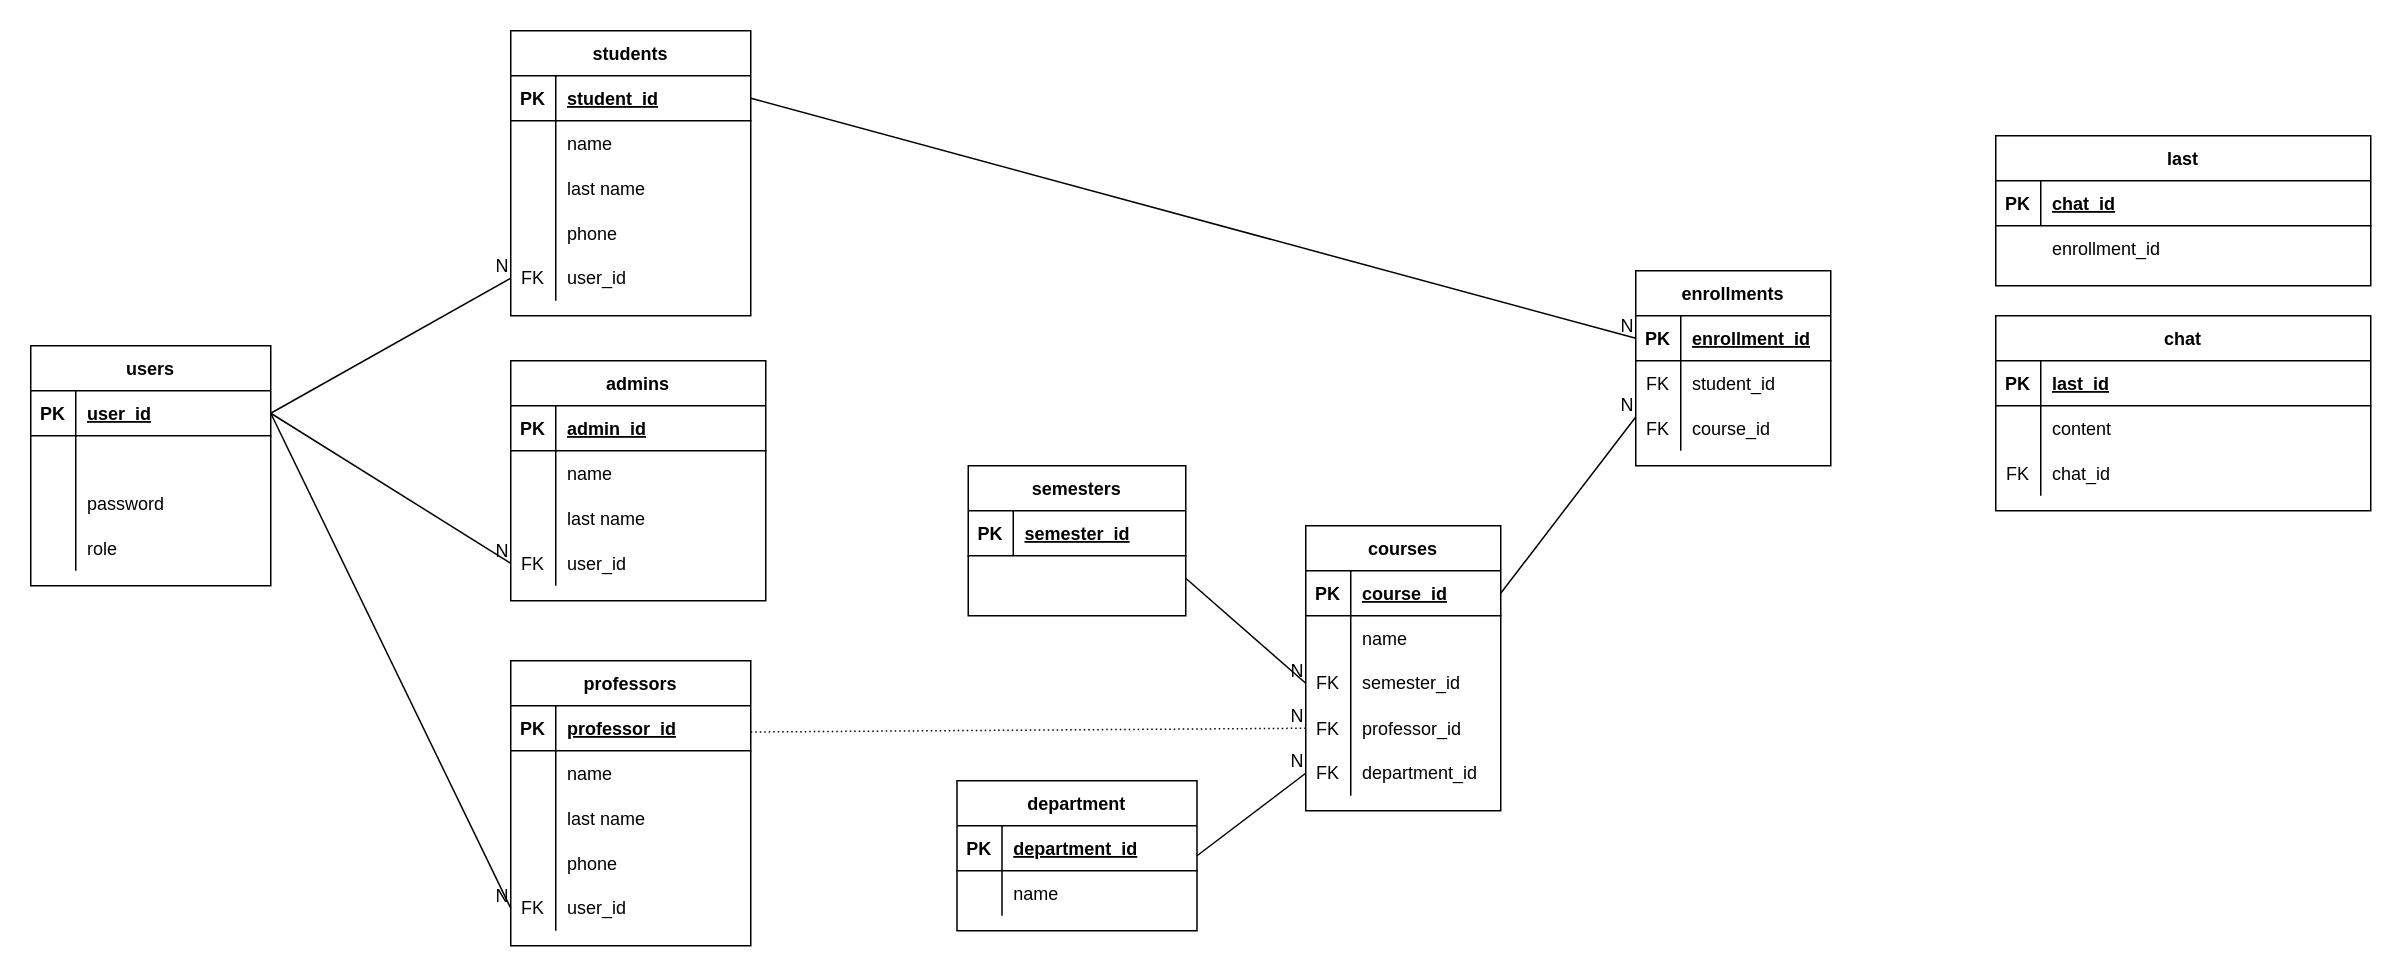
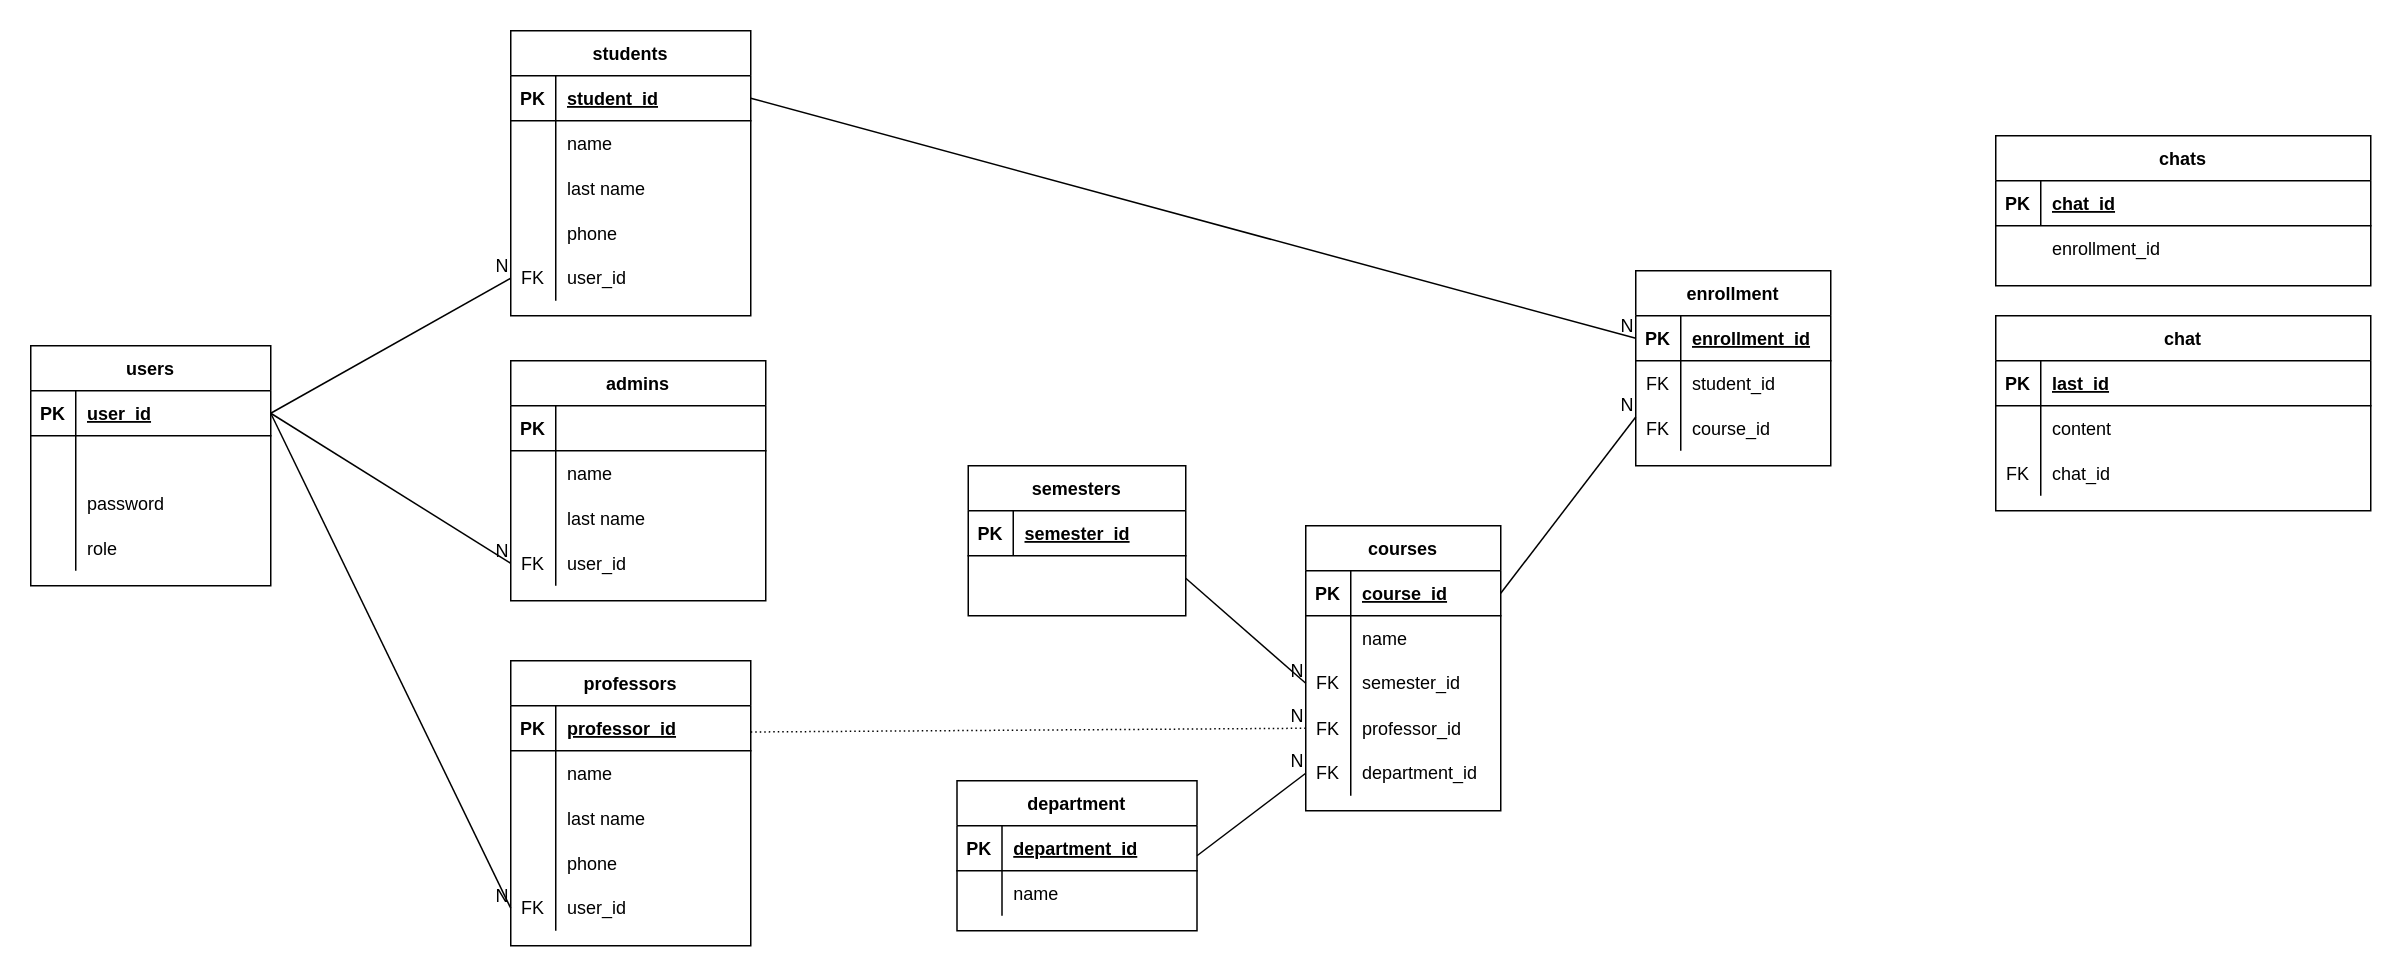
node "last": label "last" -> "chats"
node "enrollments": label "enrollments" -> "enrollment"
node "admin_id": removed
